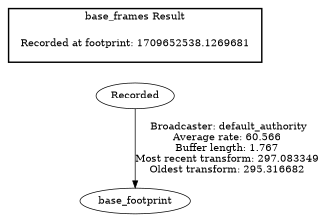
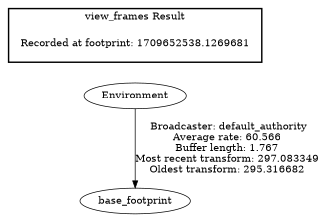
cluster "base_frames Result": label "base_frames Result" -> "view_frames Result"
node "Recorded": label "Recorded" -> "Environment"
